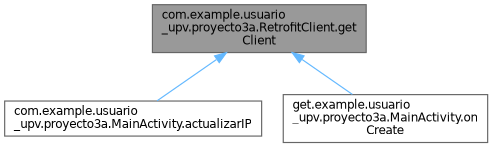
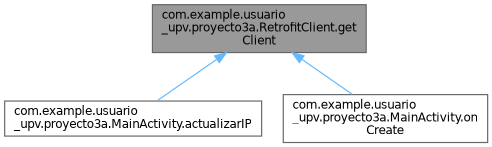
node "get.example.usuario _upv.proyecto3a.MainActivity.on Create": label "get.example.usuario _upv.proyecto3a.MainActivity.on Create" -> "com.example.usuario _upv.proyecto3a.MainActivity.on Create"
